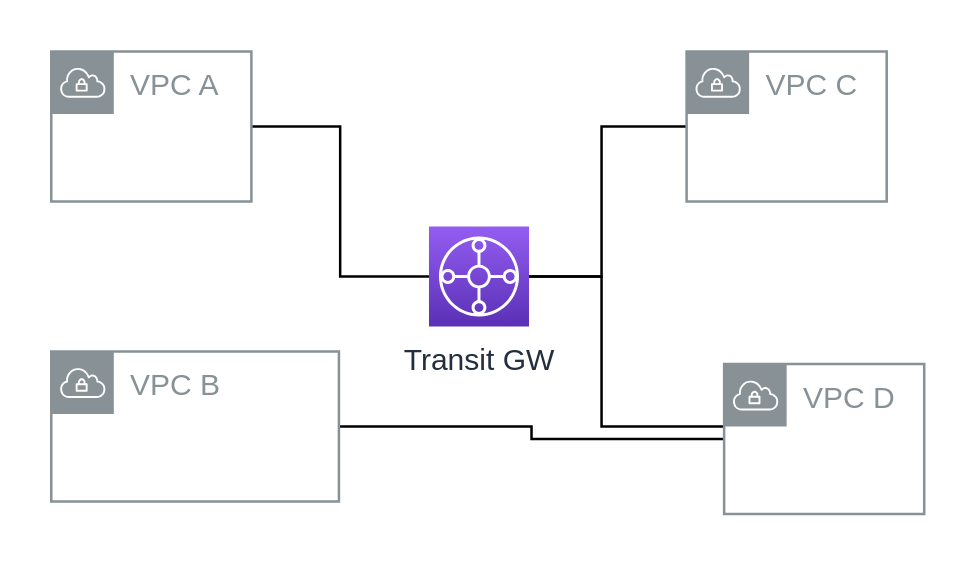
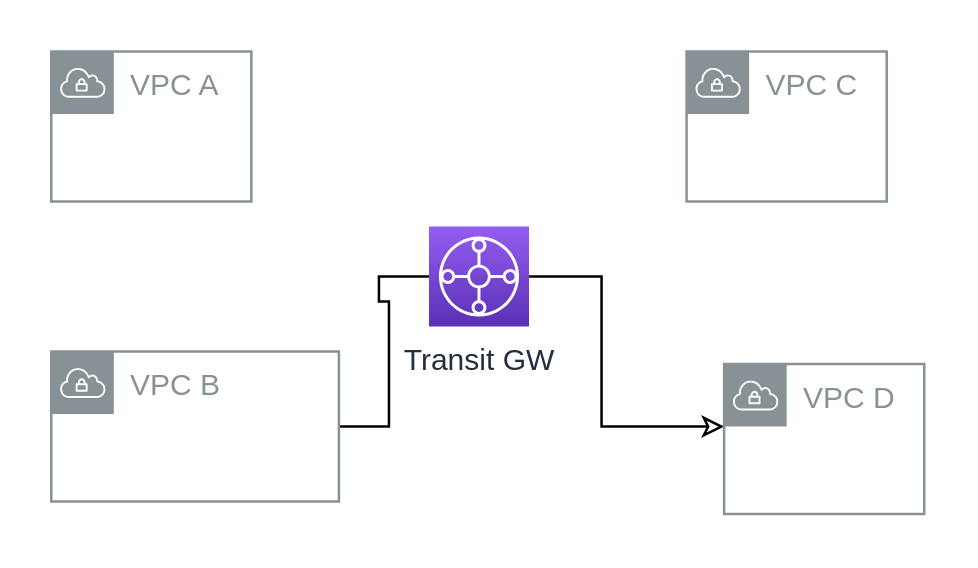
edge "VPC C" -- "Transit GW": removed
edge "VPC A" -- "Transit GW": removed
edge "Transit GW" -- "VPC D": arrowhead none -> classic
edge "VPC B" -- "VPC D": now "VPC B" -- "Transit GW"
